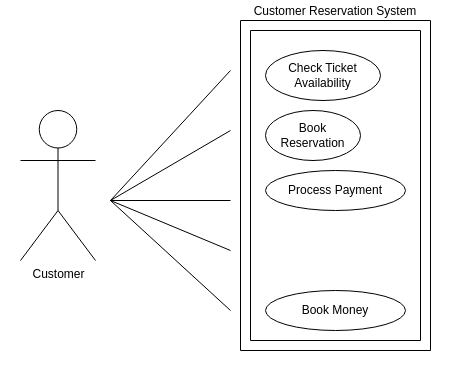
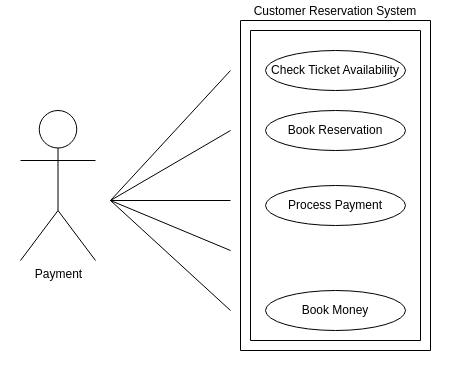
node "Check Ticket Availability": size 115x50 -> 140x40
node "Book Reservation": size 95x50 -> 140x40
node "Process Payment": moved (336, 191) -> (336, 206)
node "Customer": label "Customer" -> "Payment"
